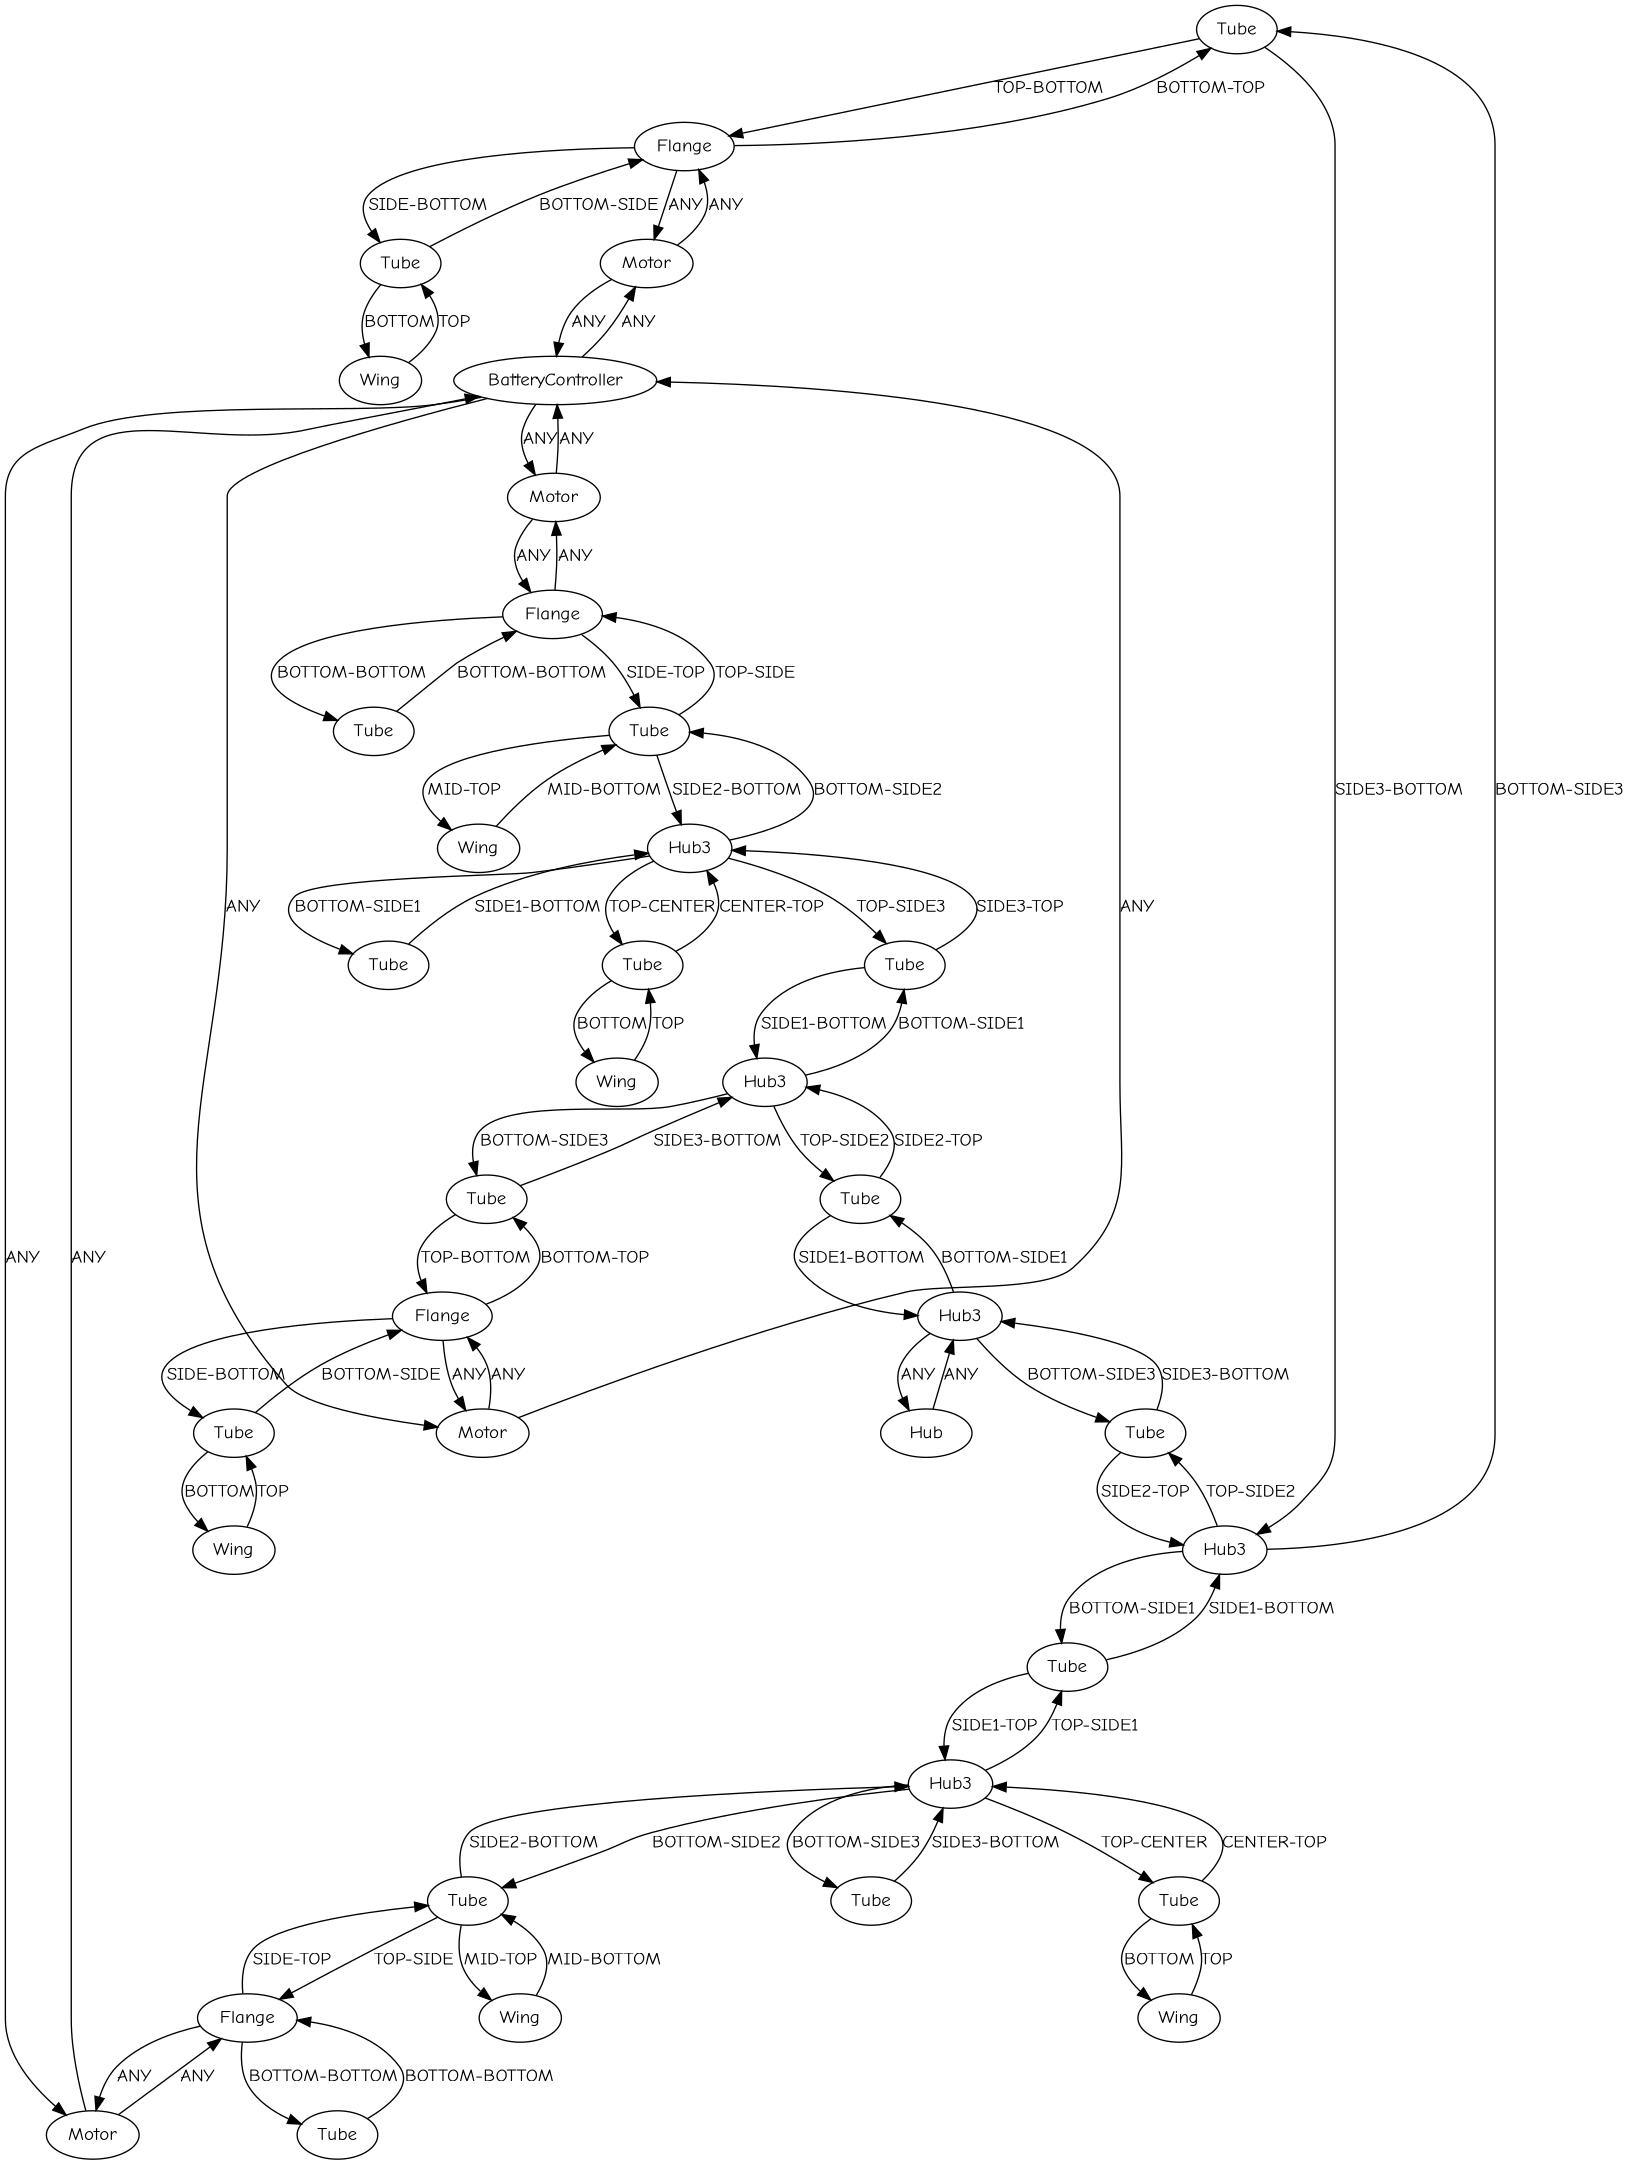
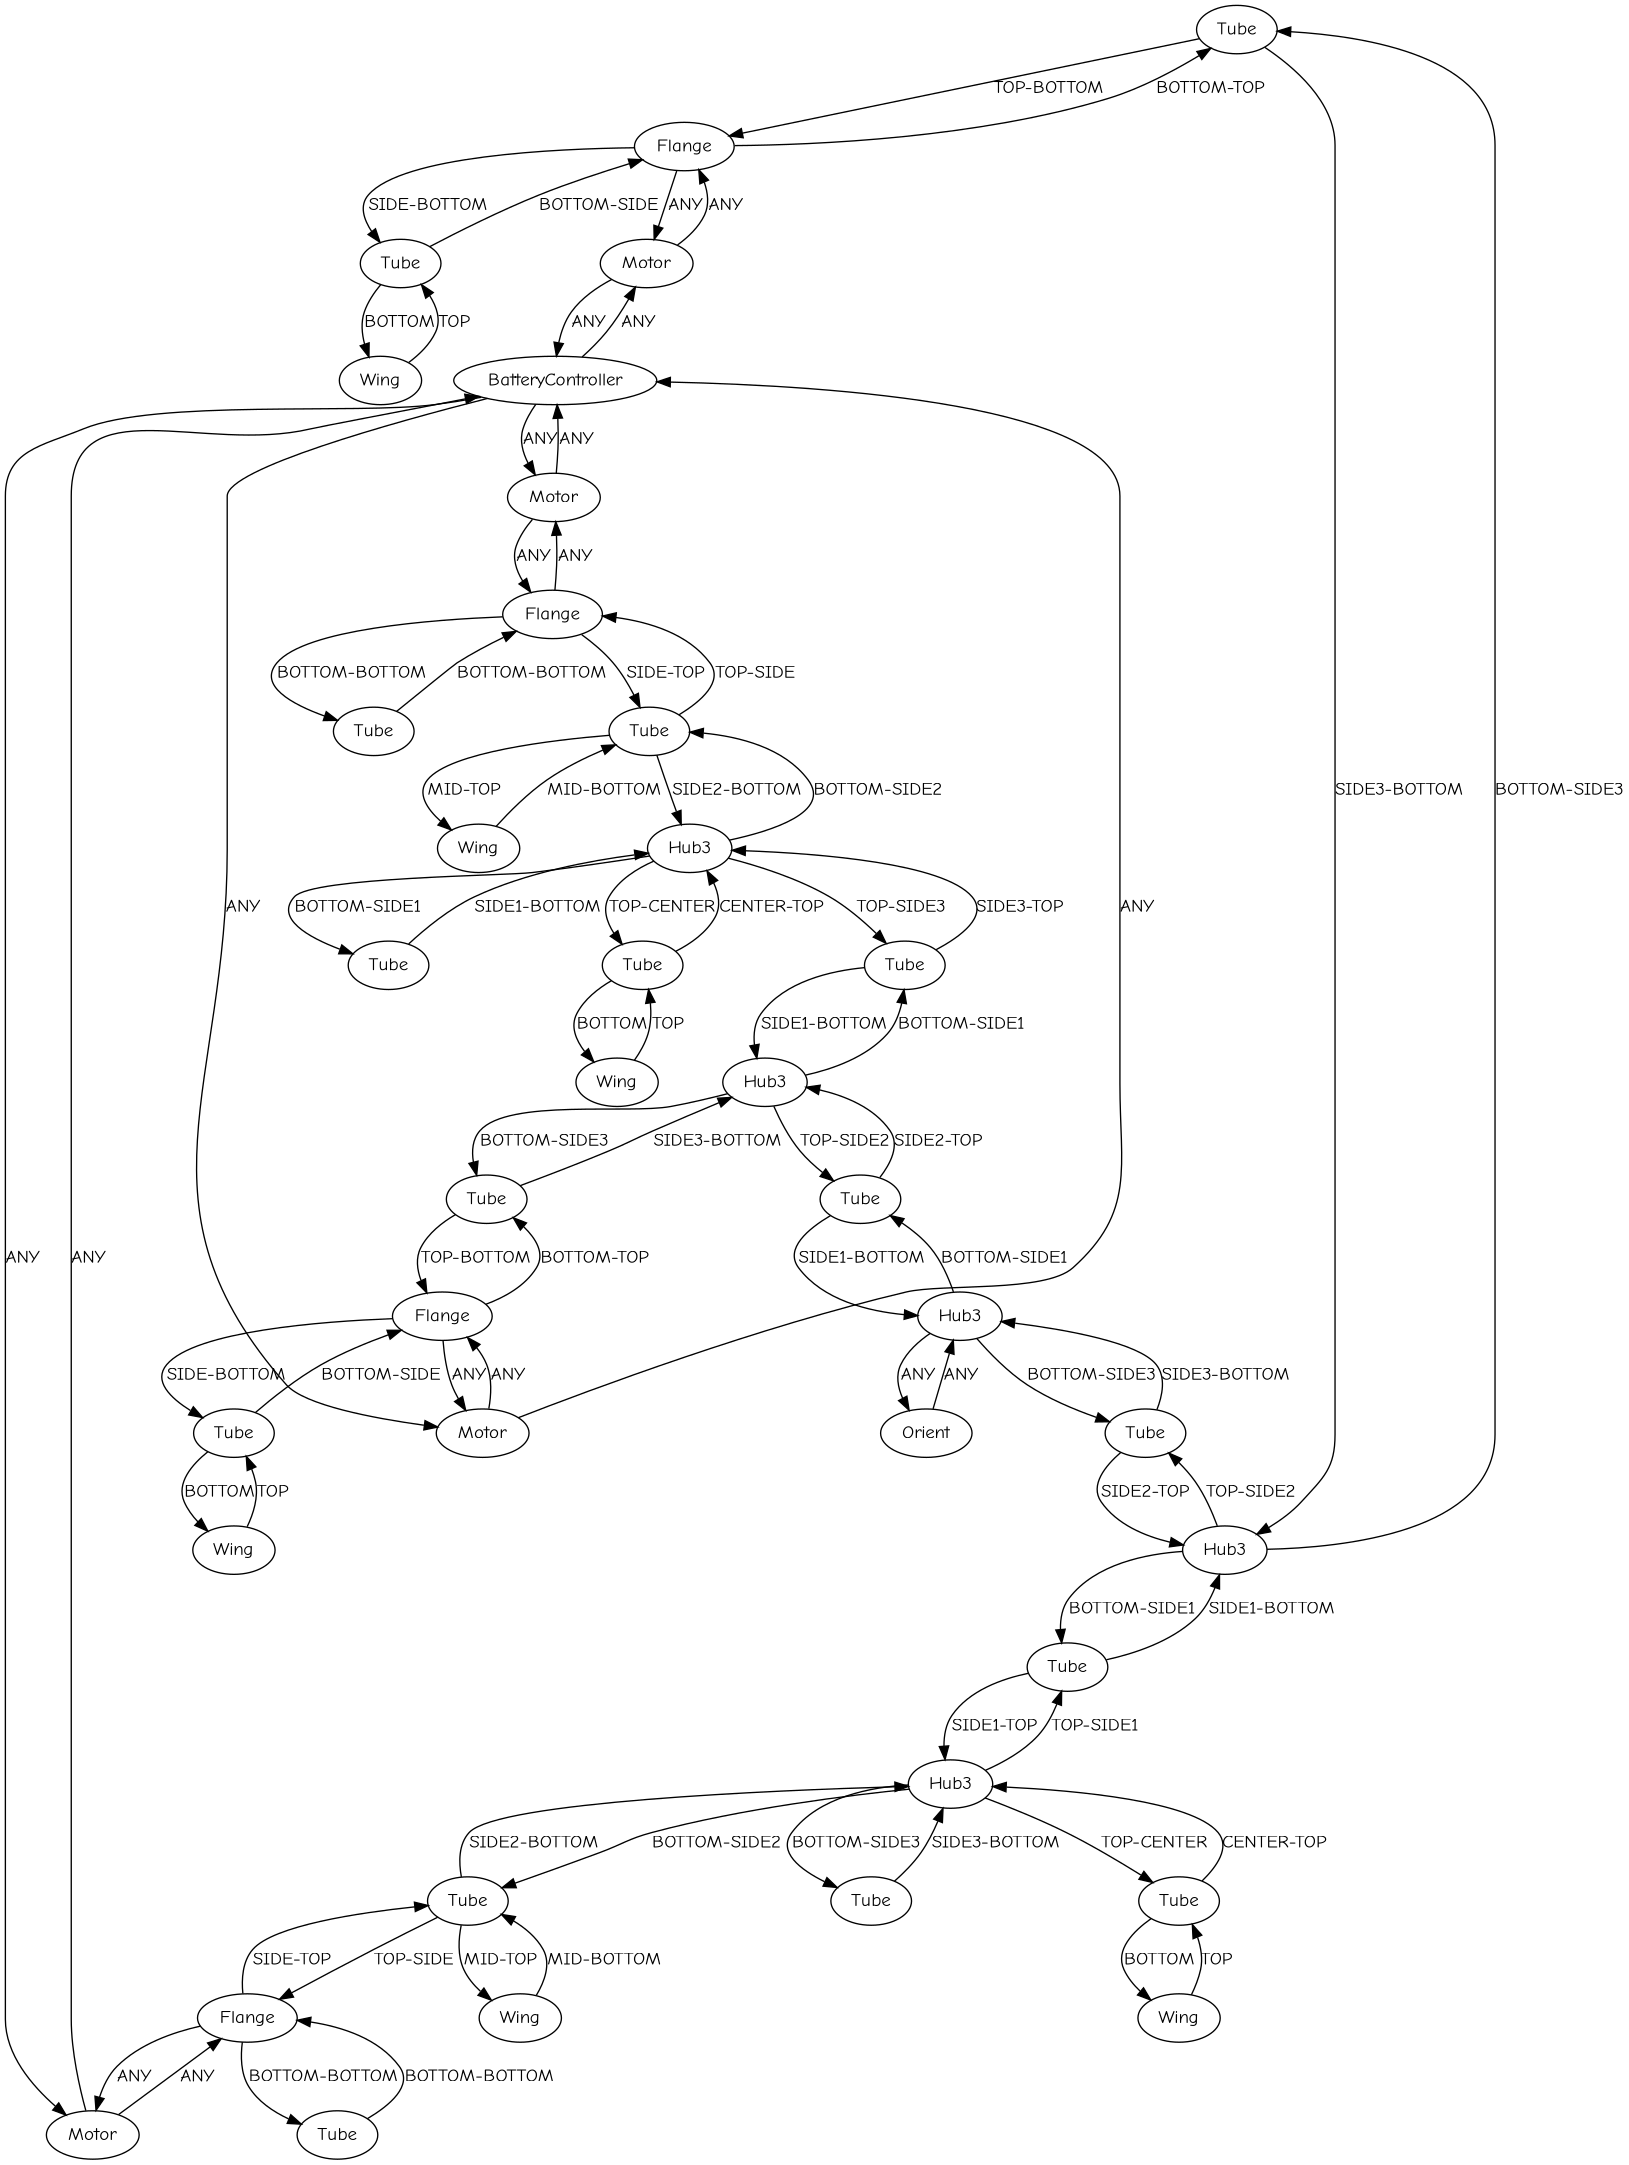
node "Hub": label "Hub" -> "Orient"
